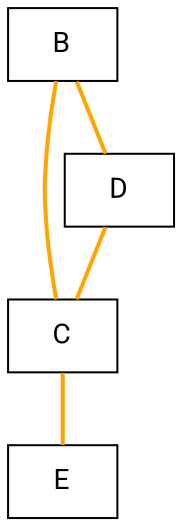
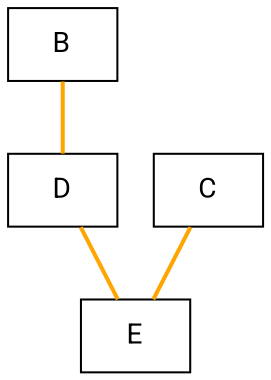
edge "B" -- "C": removed
edge "D" -- "C": now "D" -- "E"
